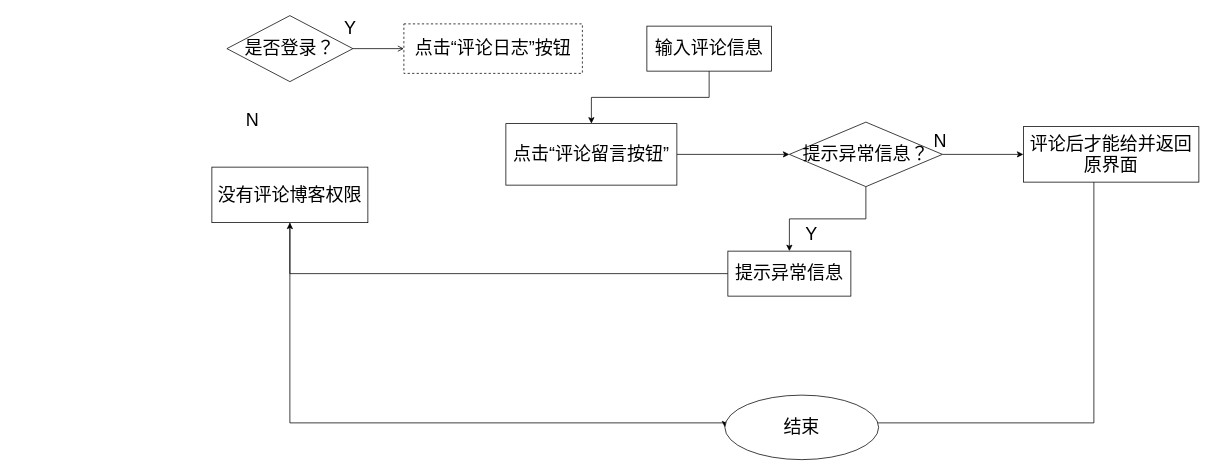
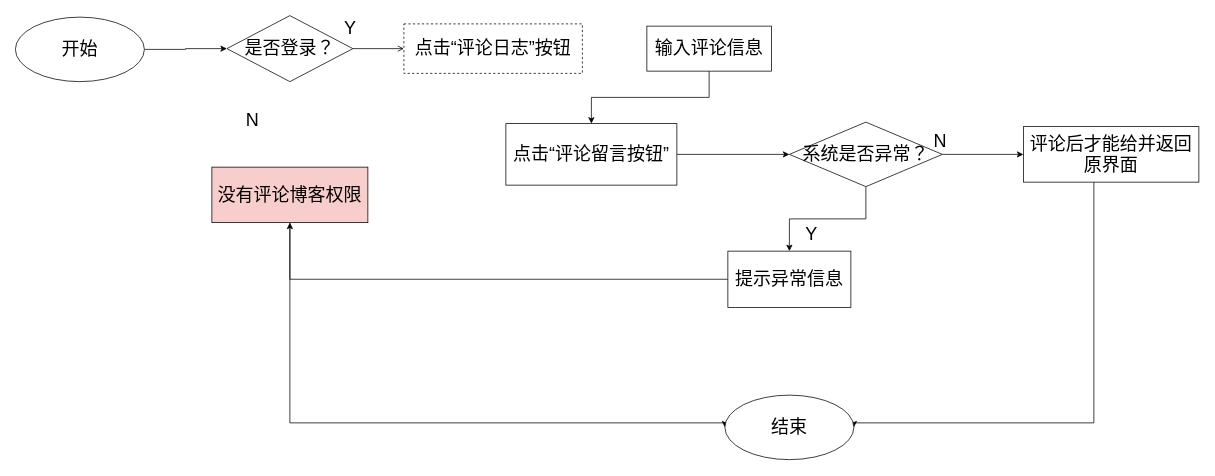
node "开始": added
edge "开始" -> "是否登录？": added
node "提示异常信息？": label "提示异常信息？" -> "系统是否异常？"
node "没有评论博客权限": fillcolor #ffffff -> #f8cecc
node "提示异常信息": size 123x45 -> 123x56
node "结束": size 154x65 -> 129x65
